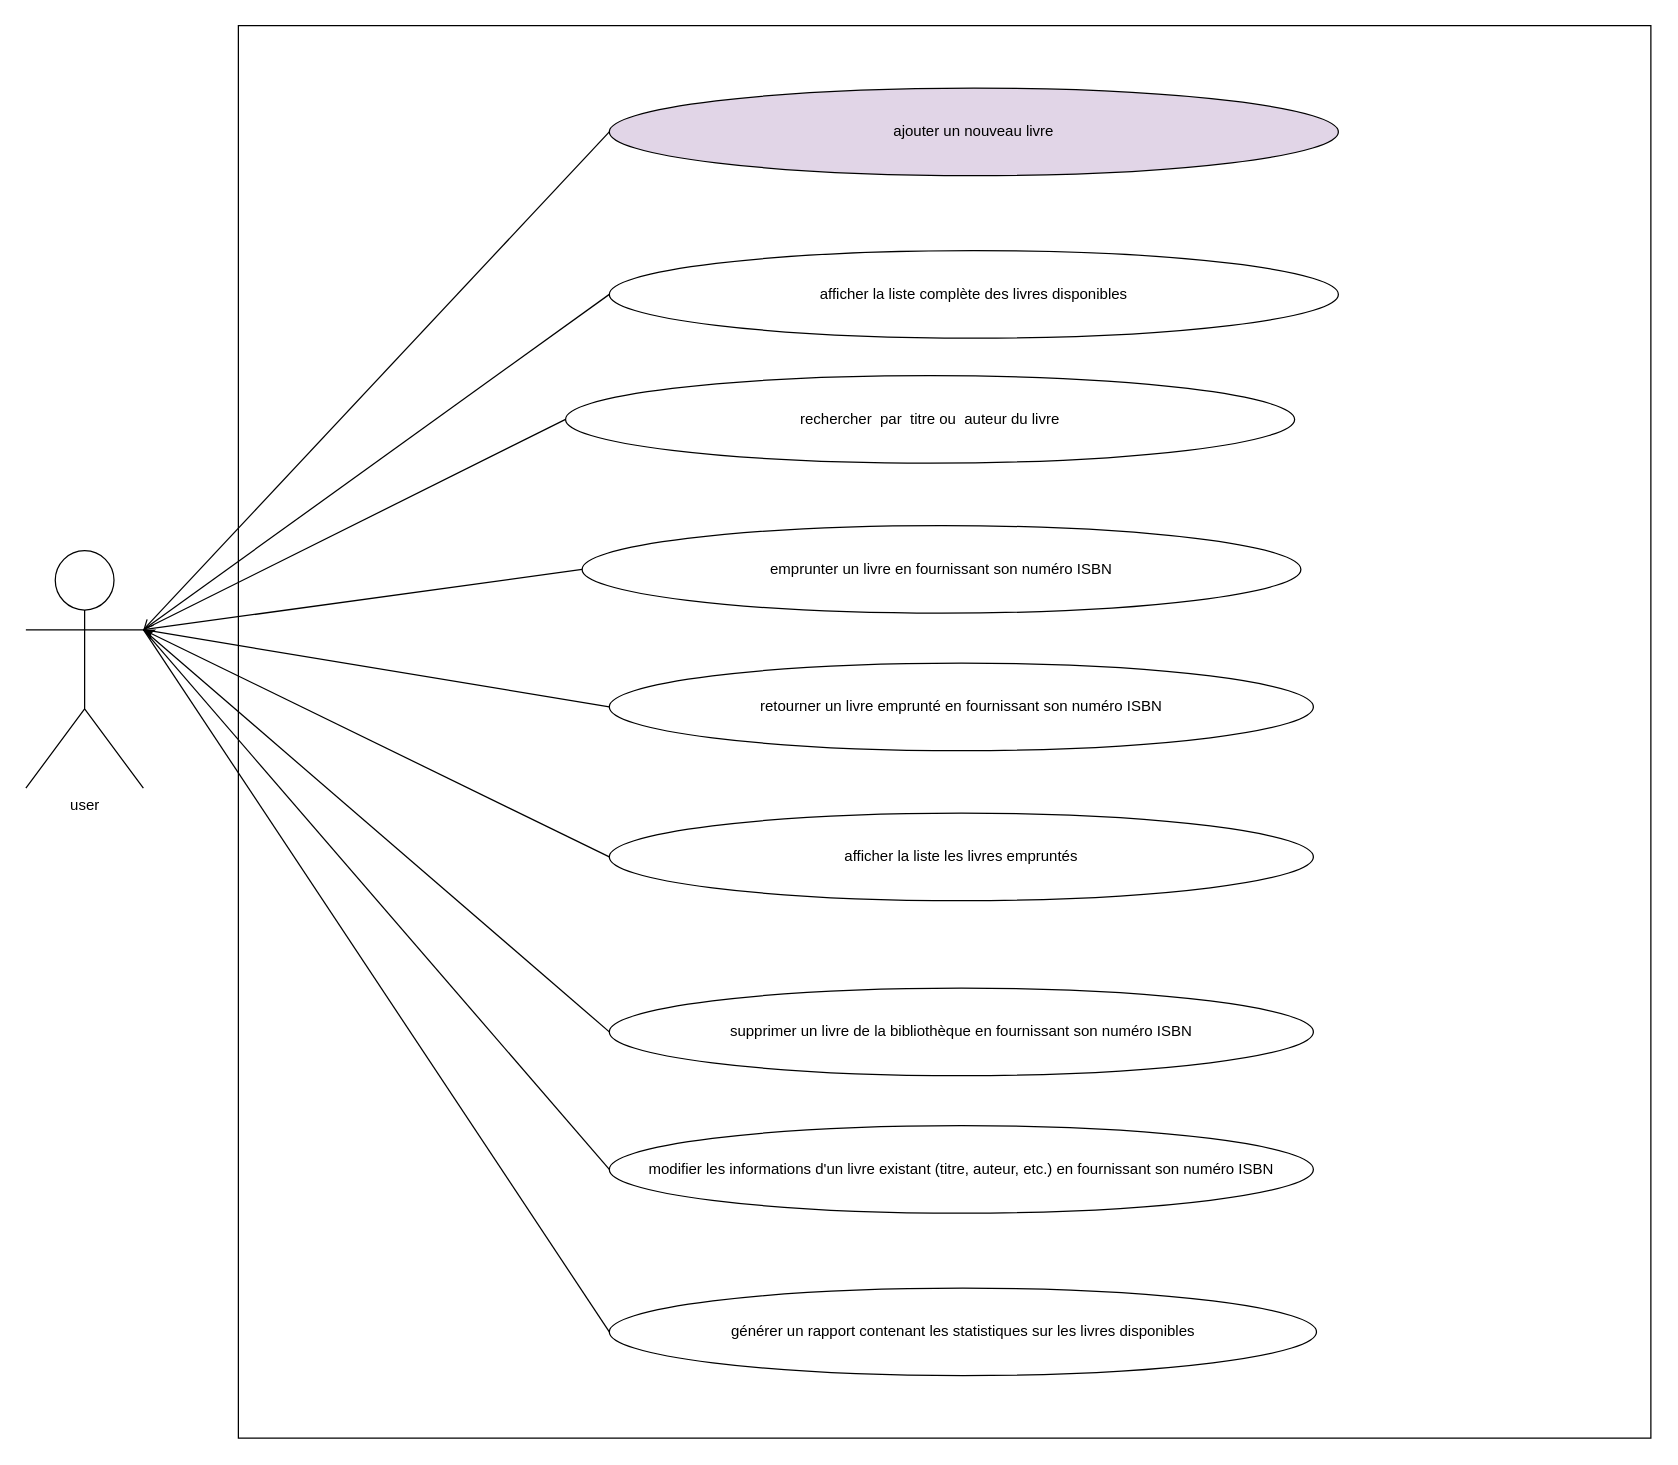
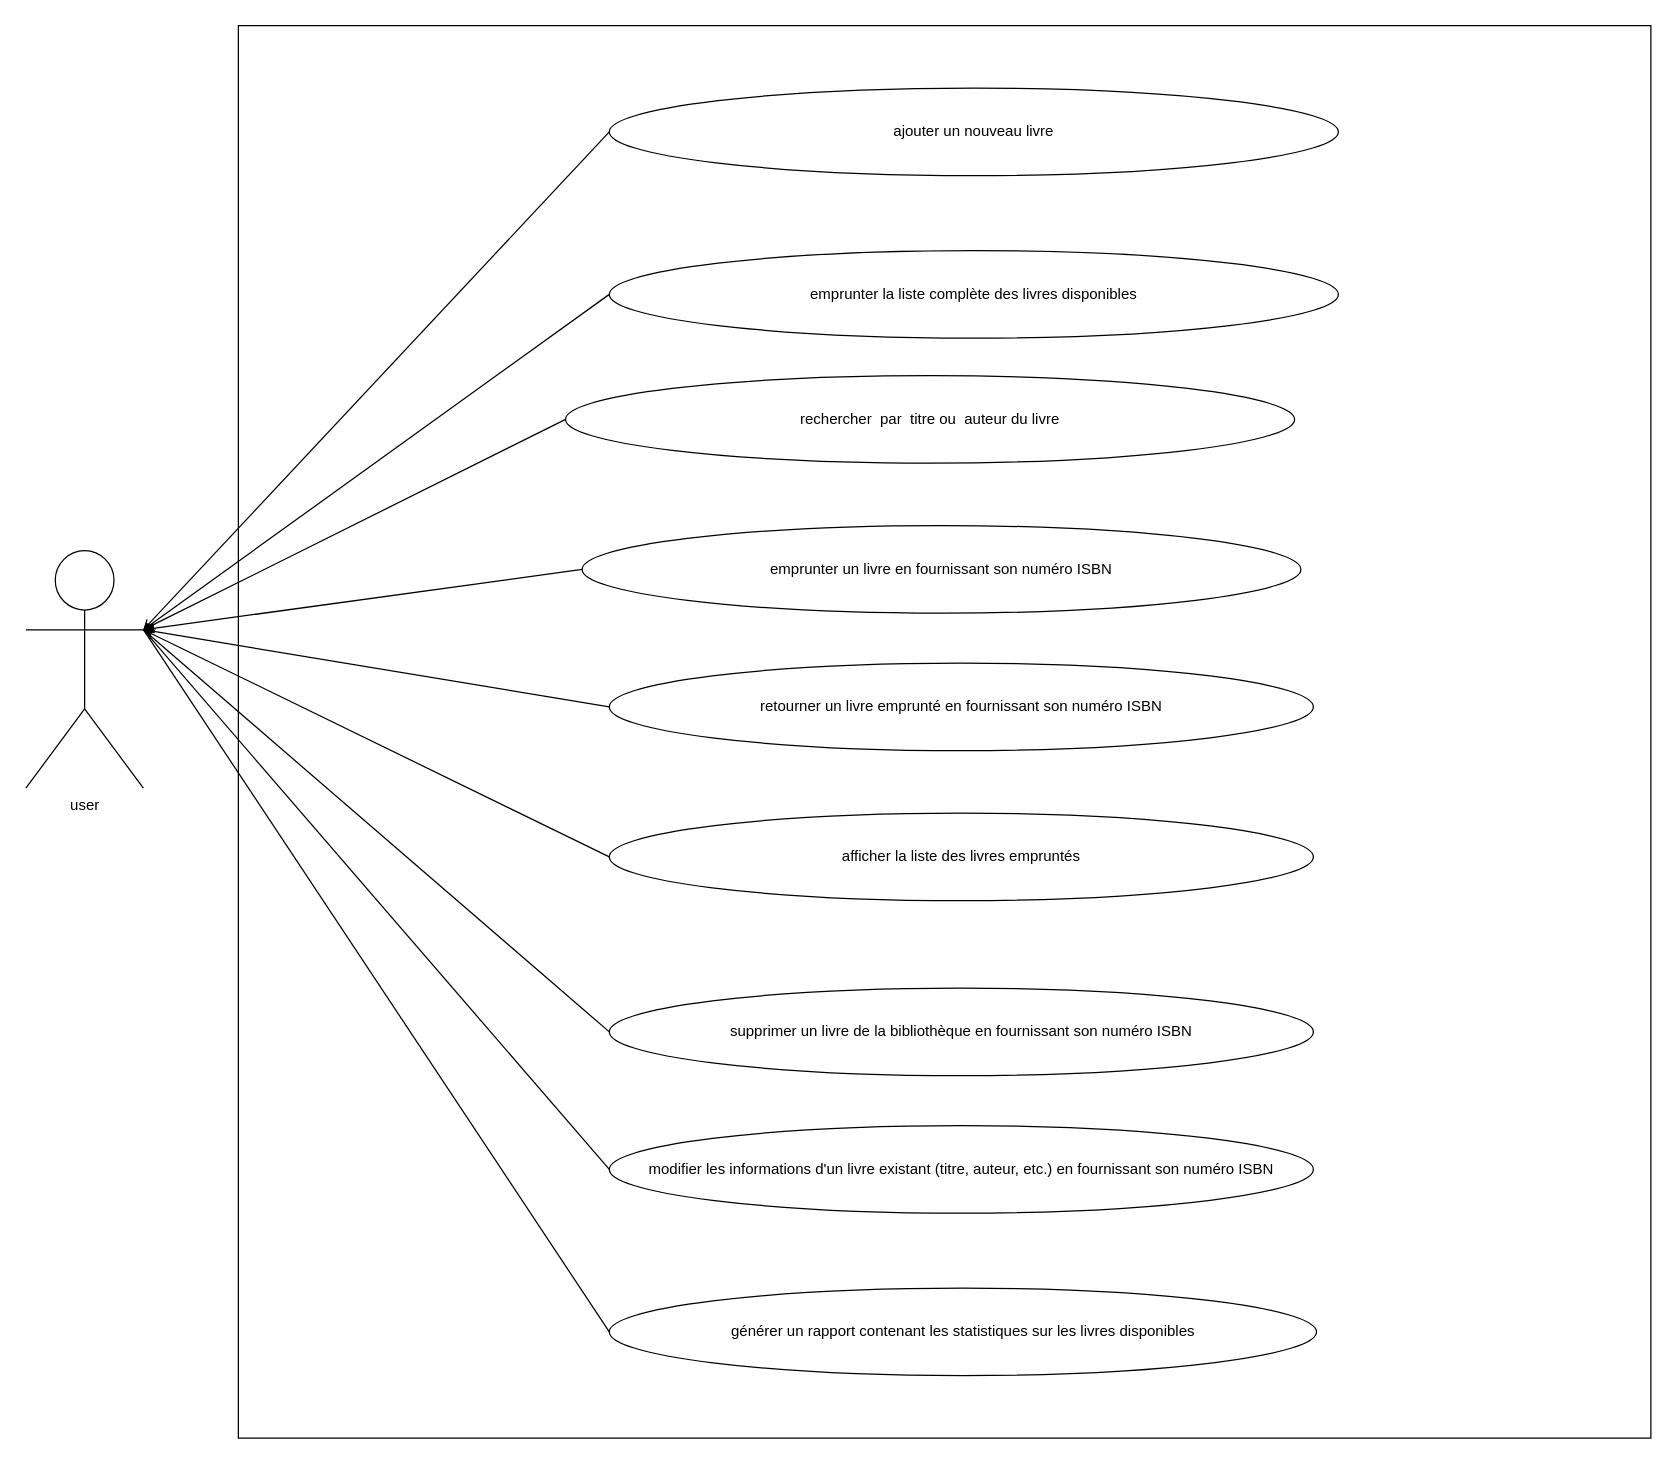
node "ajouter un nouveau livre": fillcolor #e1d5e7 -> #ffffff
node "afficher la liste complète des livres disponibles": label "afficher la liste complète des livres disponibles" -> "emprunter la liste complète des livres disponibles"
edge "rechercher par titre ou auteur du livre" -- "user": arrowhead none -> diamond
edge "emprunter un livre en fournissant son numéro ISBN" -- "user": arrowhead none -> block
node "afficher la liste les livres empruntés": label "afficher la liste les livres empruntés" -> "afficher la liste des livres empruntés"
